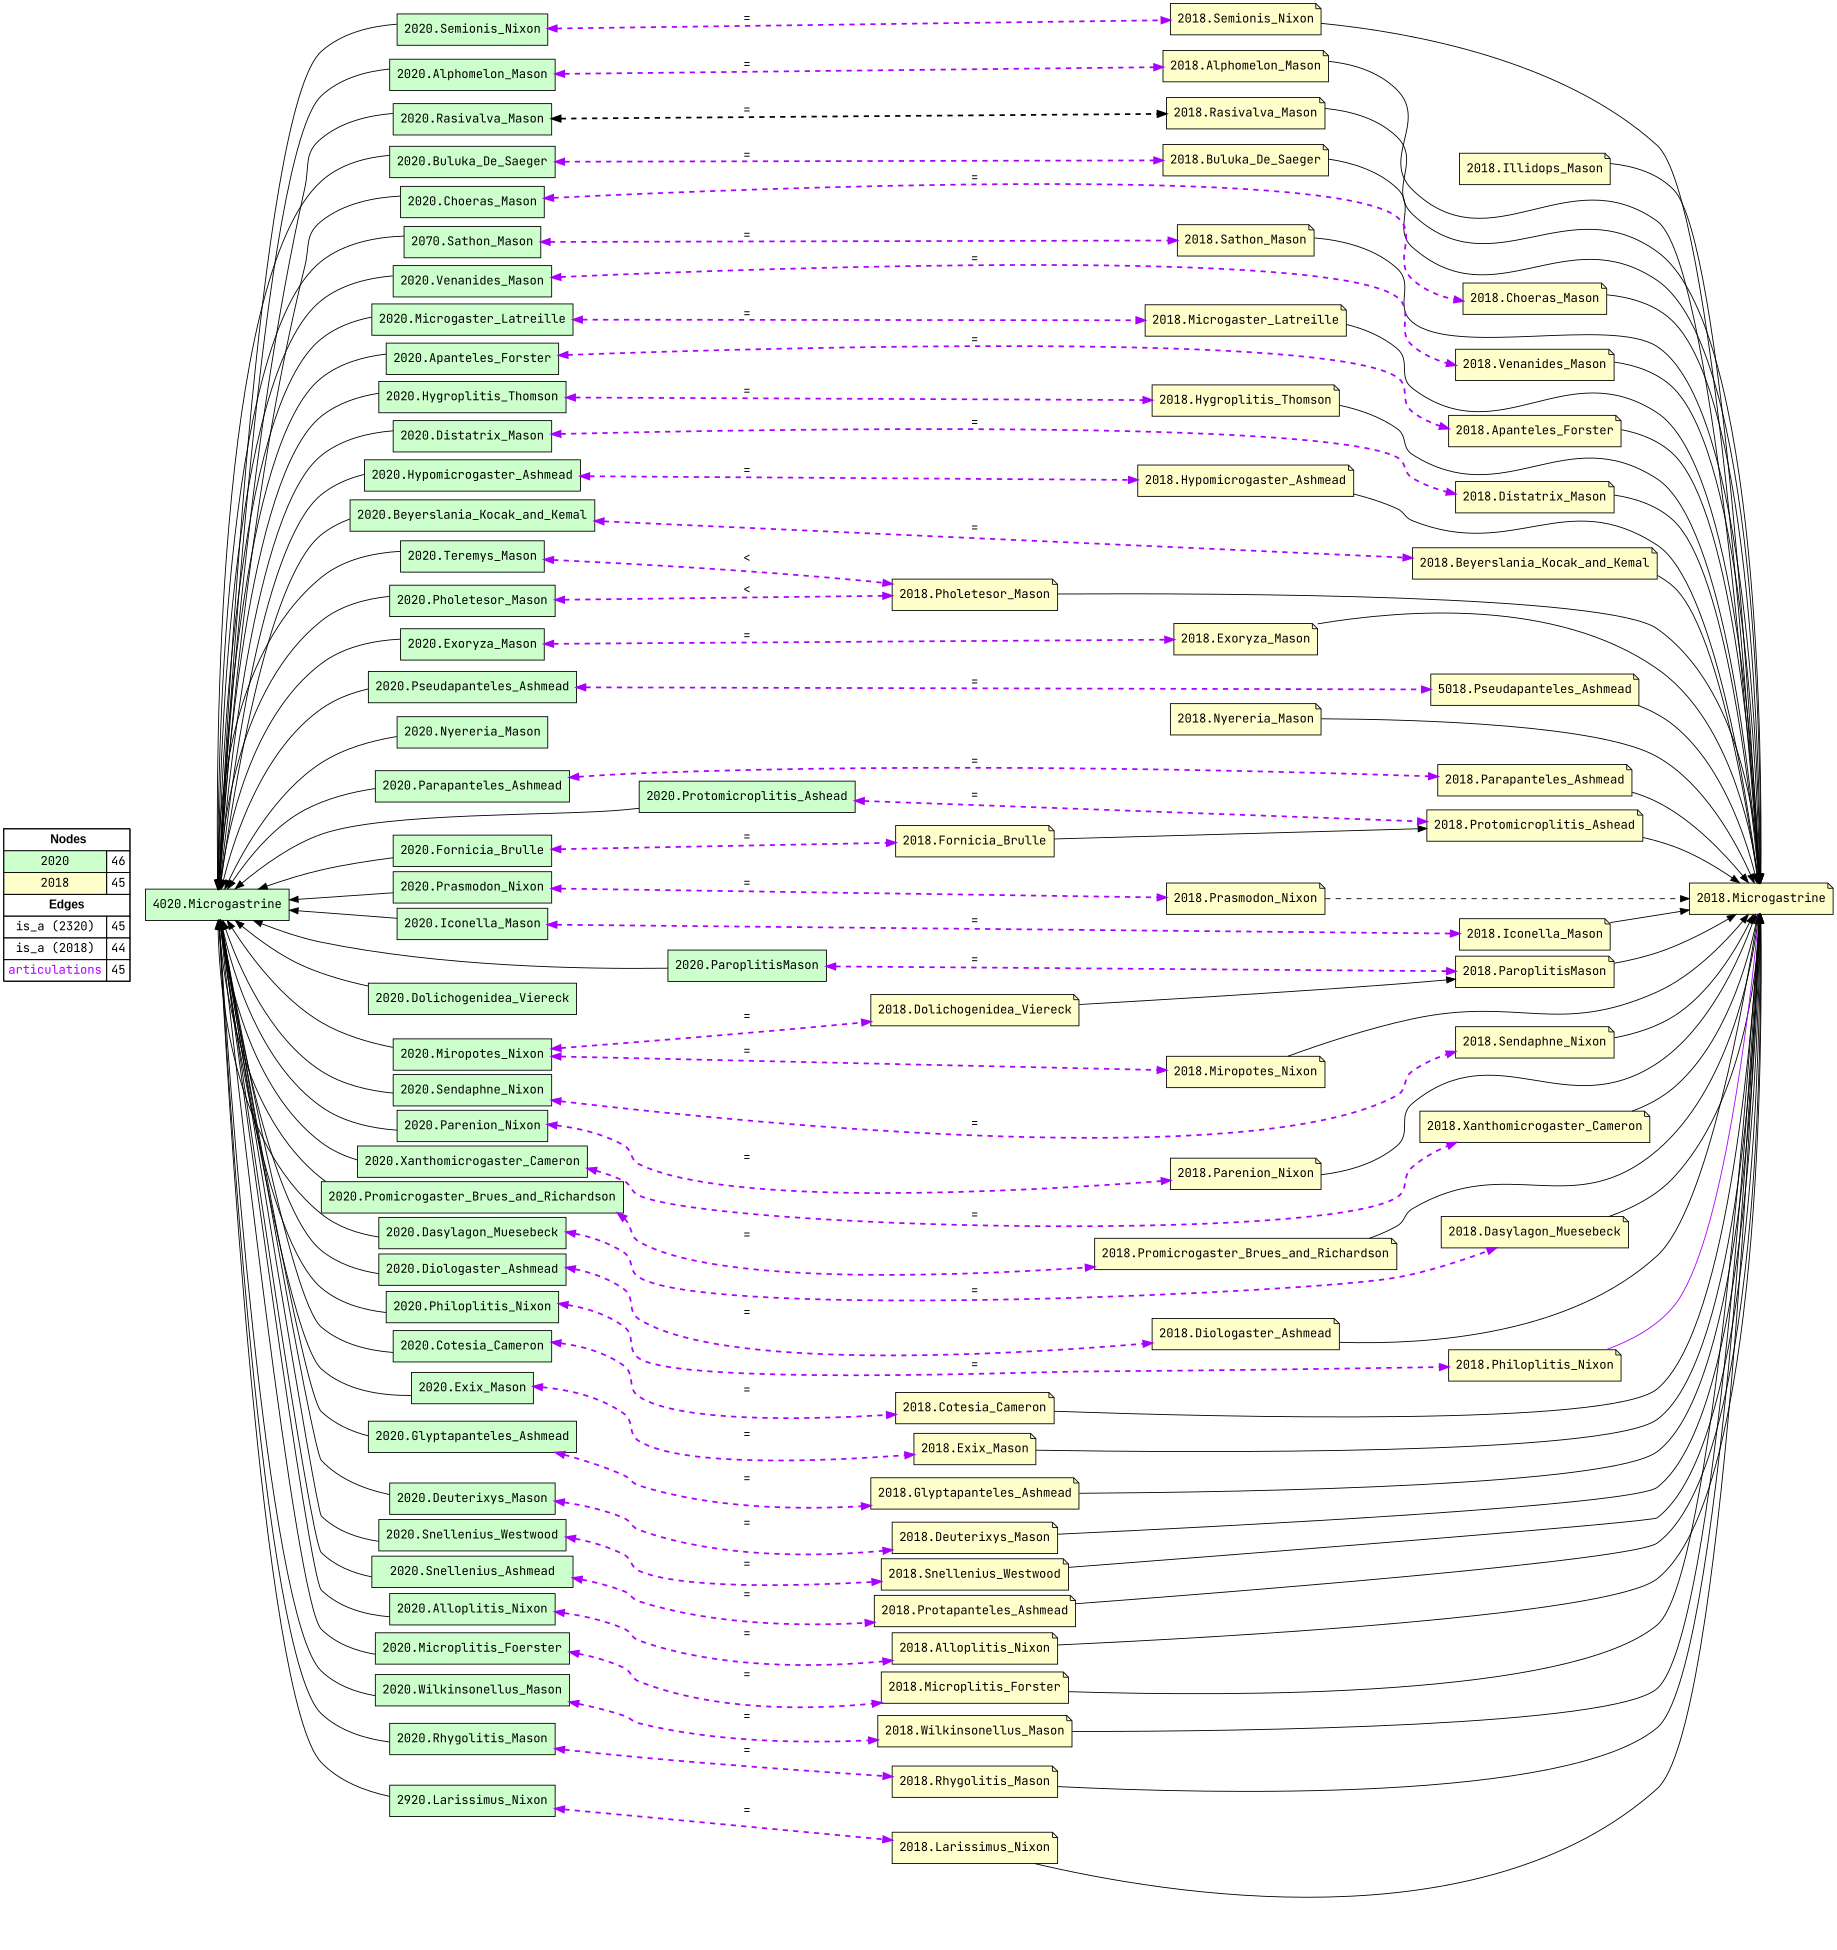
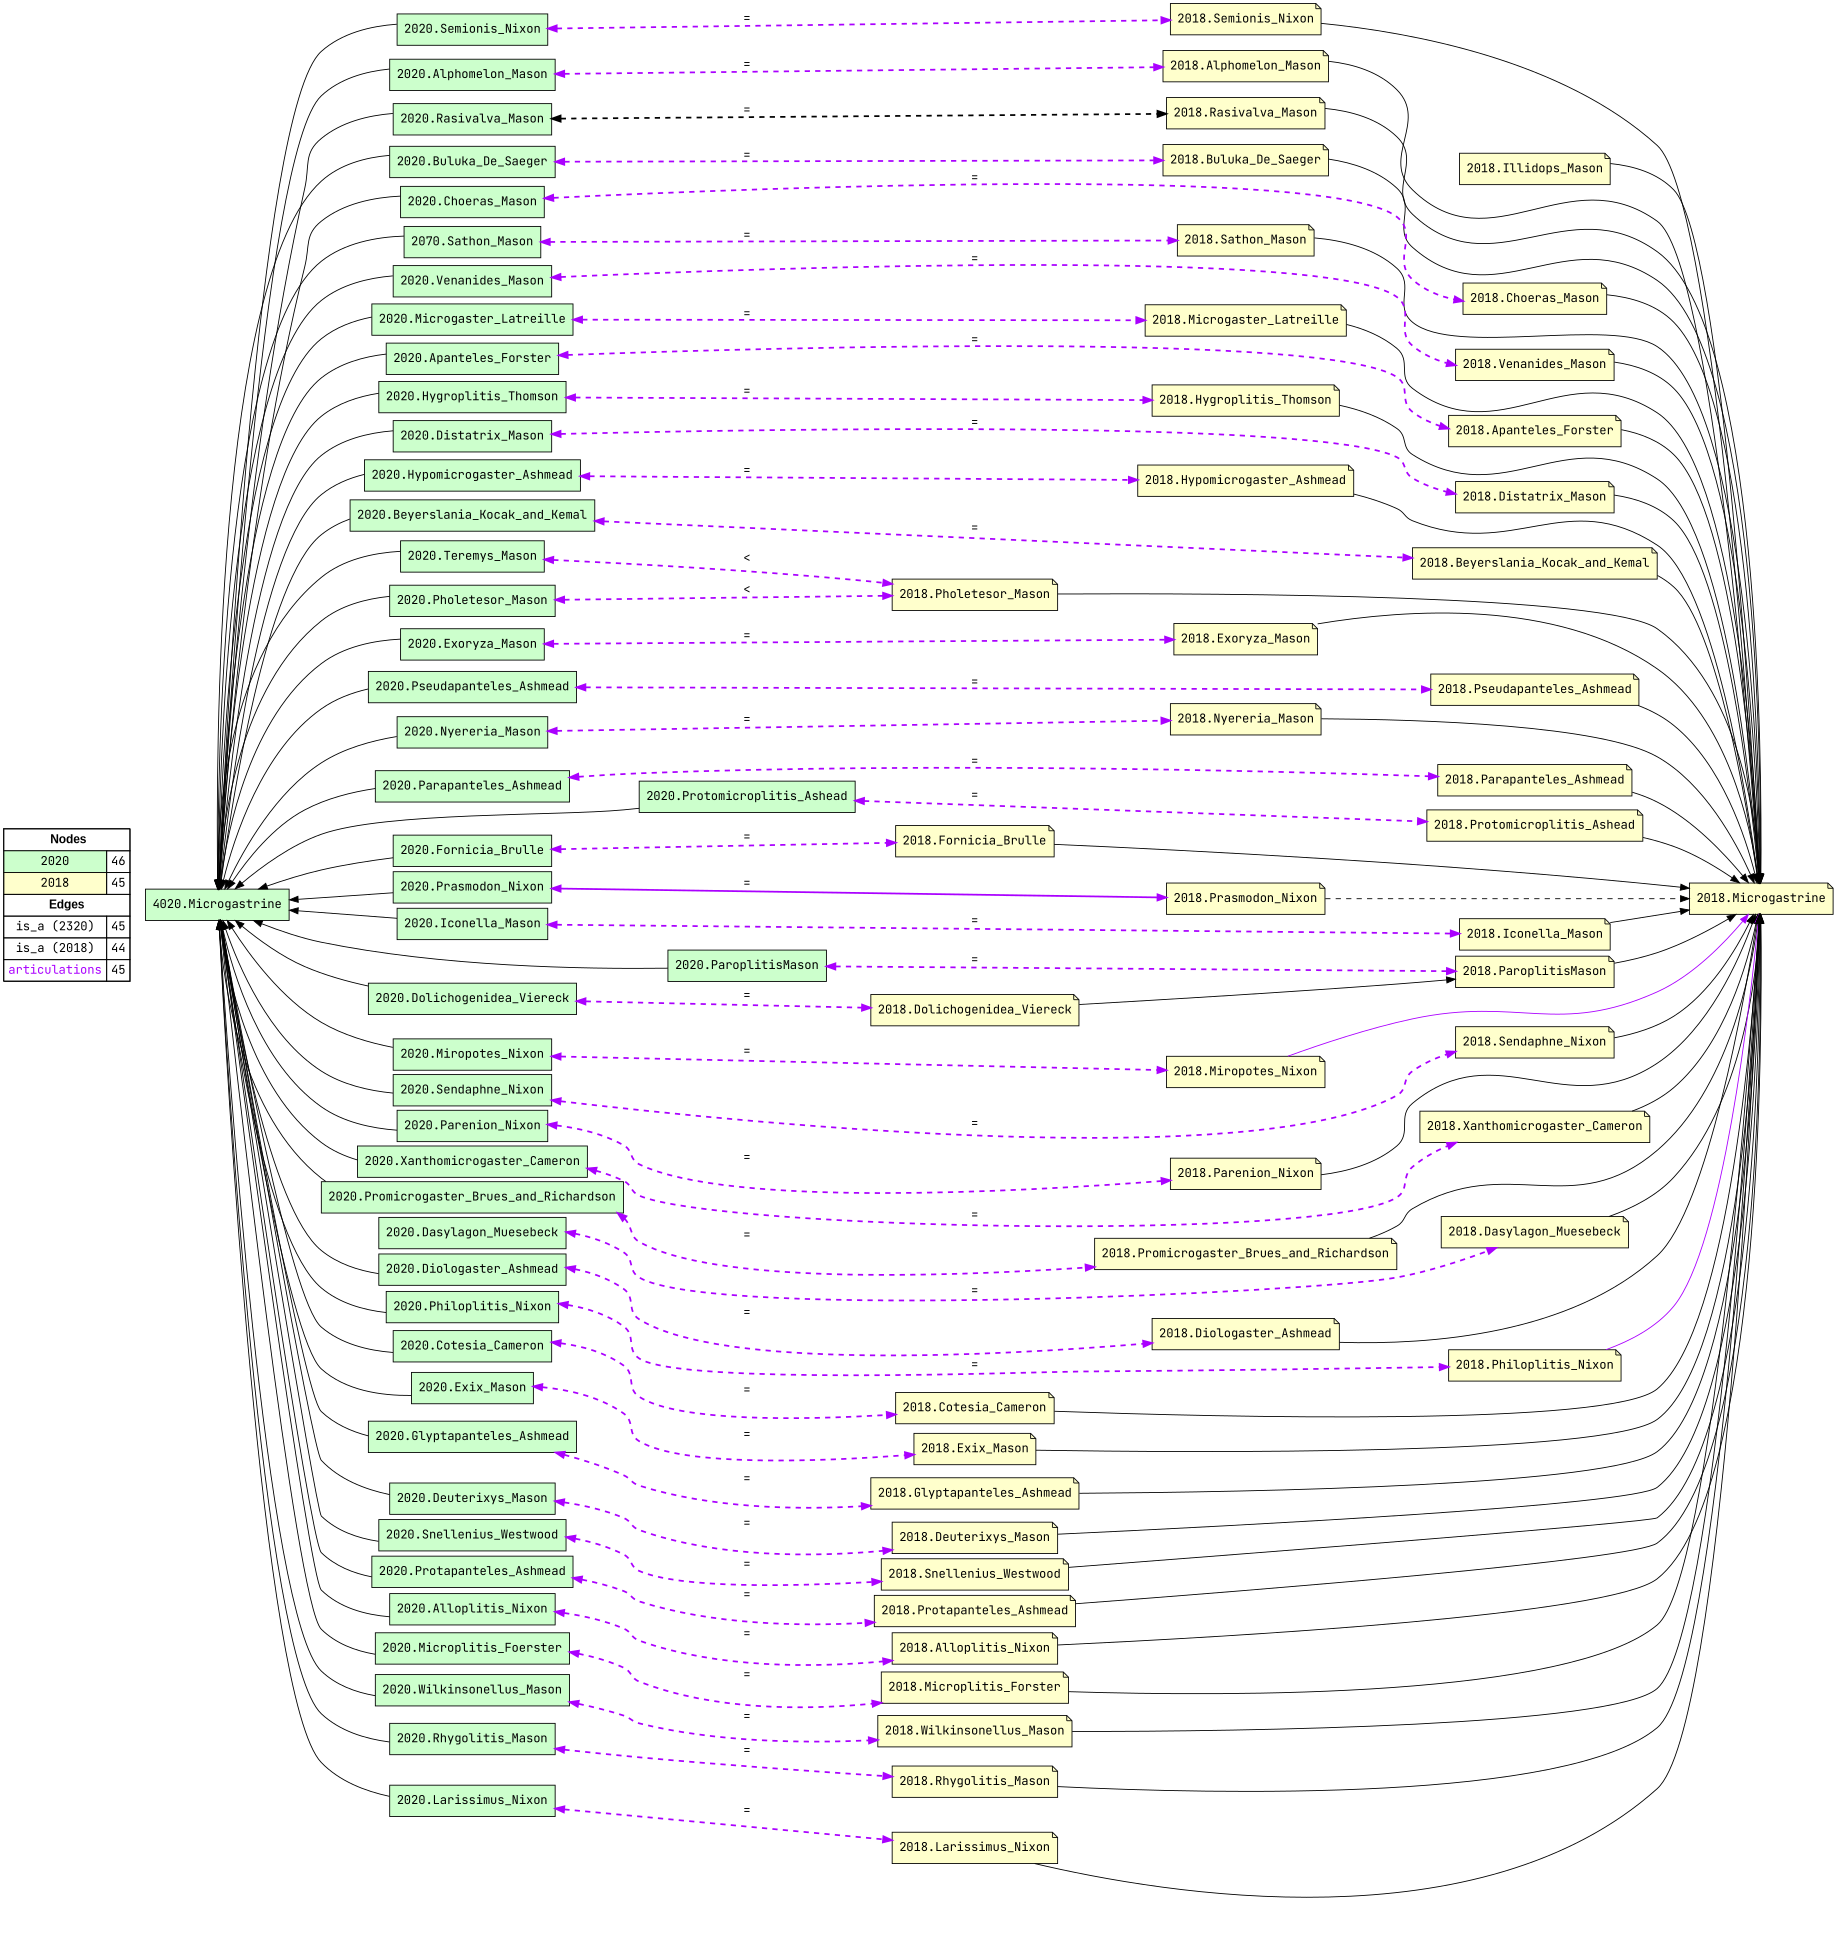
node "5018.Pseudapanteles_Ashmead": label "5018.Pseudapanteles_Ashmead" -> "2018.Pseudapanteles_Ashmead"
edge "2018.Nyereria_Mason" -- "2020.Nyereria_Mason": added, label "="
edge "2018.Fornicia_Brulle" -> "2018.Protomicroplitis_Ashead": now "2018.Fornicia_Brulle" -> "2018.Microgastrine"
edge "2020.Prasmodon_Nixon" -- "2018.Prasmodon_Nixon": style dashed -> solid
edge "2018.Miropotes_Nixon" -> "2018.Microgastrine": color #000000 -> #aa00ff
edge "2018.Dolichogenidea_Viereck" -- "2020.Miropotes_Nixon": now "2018.Dolichogenidea_Viereck" -- "2020.Dolichogenidea_Viereck"
edge "2020.Dasylagon_Muesebeck" -> "4020.Microgastrine": removed
node "2020.Snellenius_Ashmead": label "2020.Snellenius_Ashmead" -> "2020.Protapanteles_Ashmead"
node "2920.Larissimus_Nixon": label "2920.Larissimus_Nixon" -> "2020.Larissimus_Nixon"
